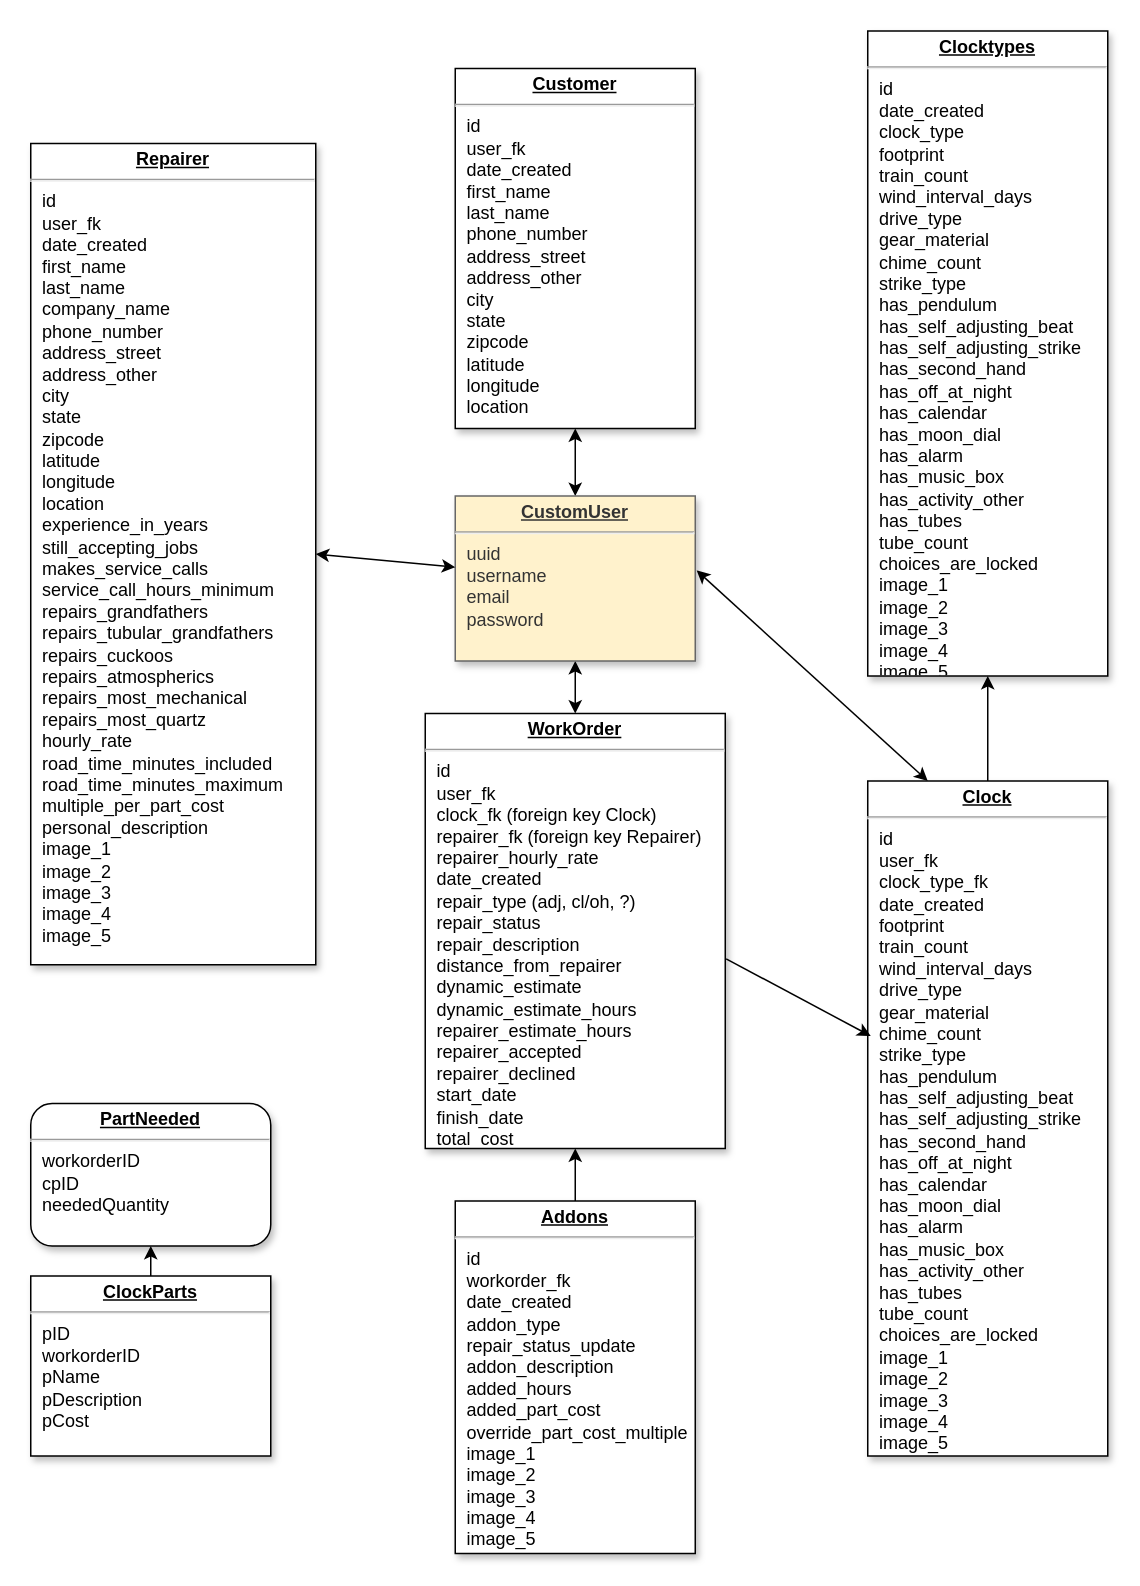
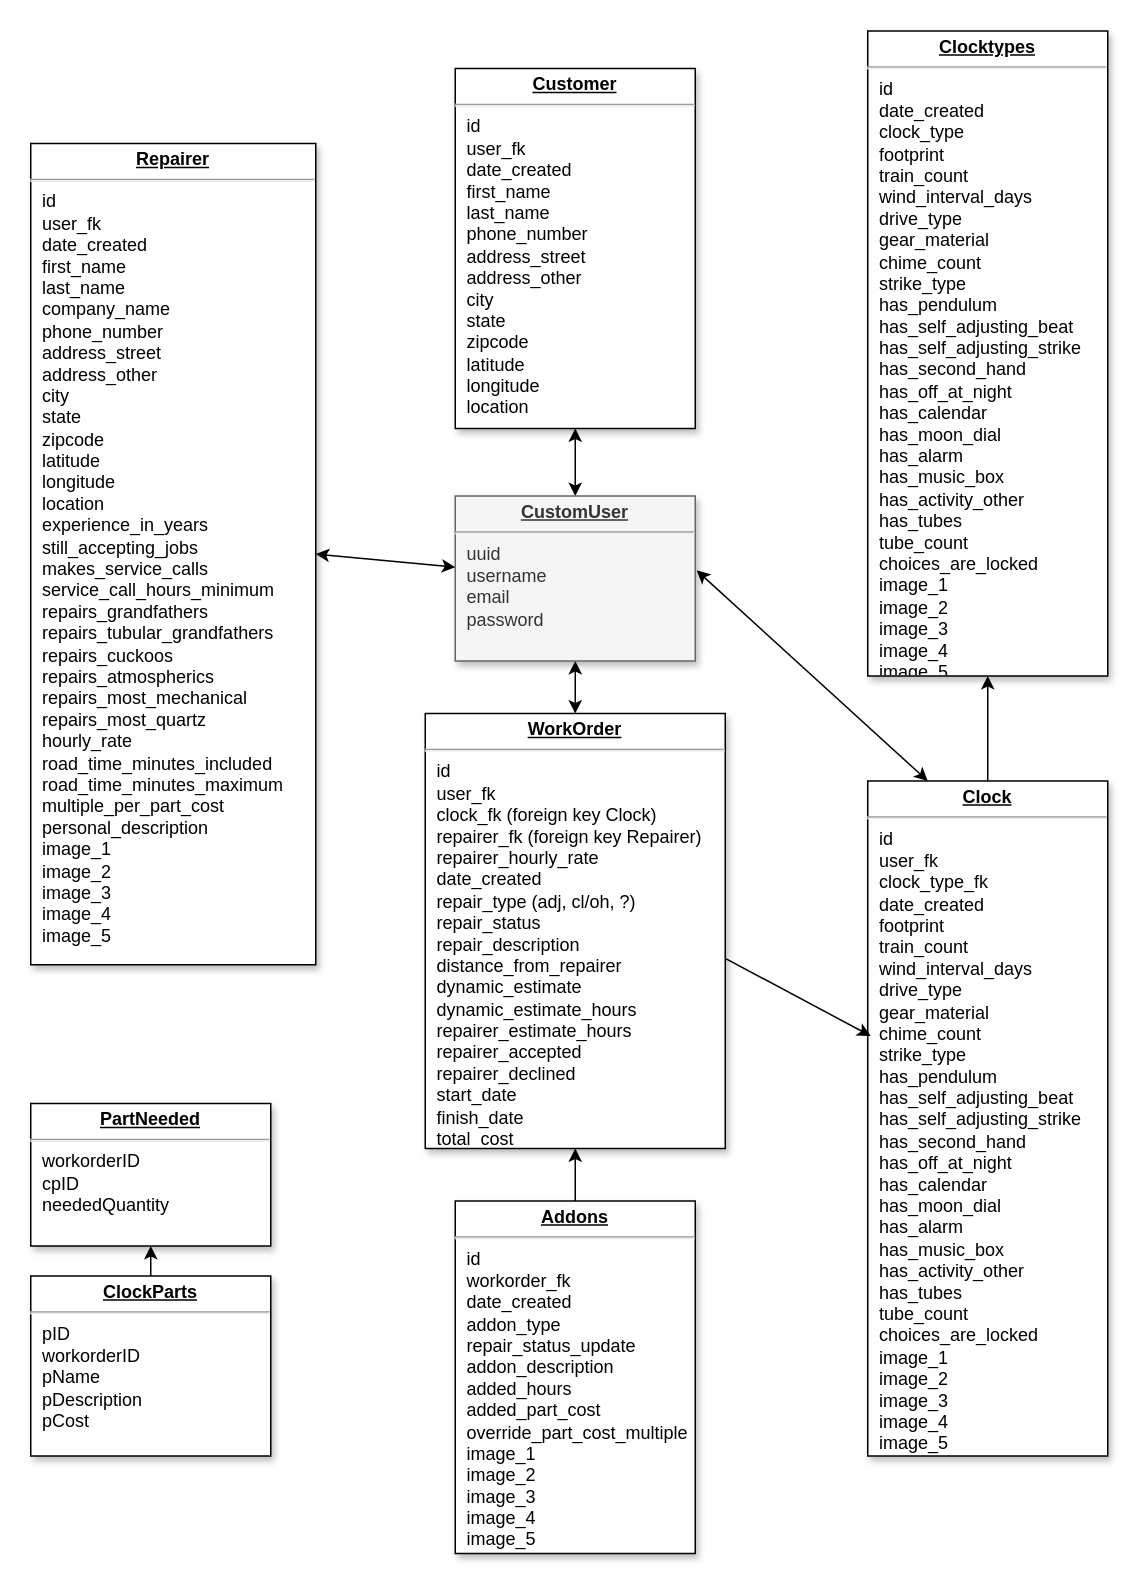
node "CustomUser uuid username email password": fillcolor #fff2cc -> #f5f5f5
node "PartNeeded workorderID cpID neededQuantity": shape rounded rectangle -> rectangle
